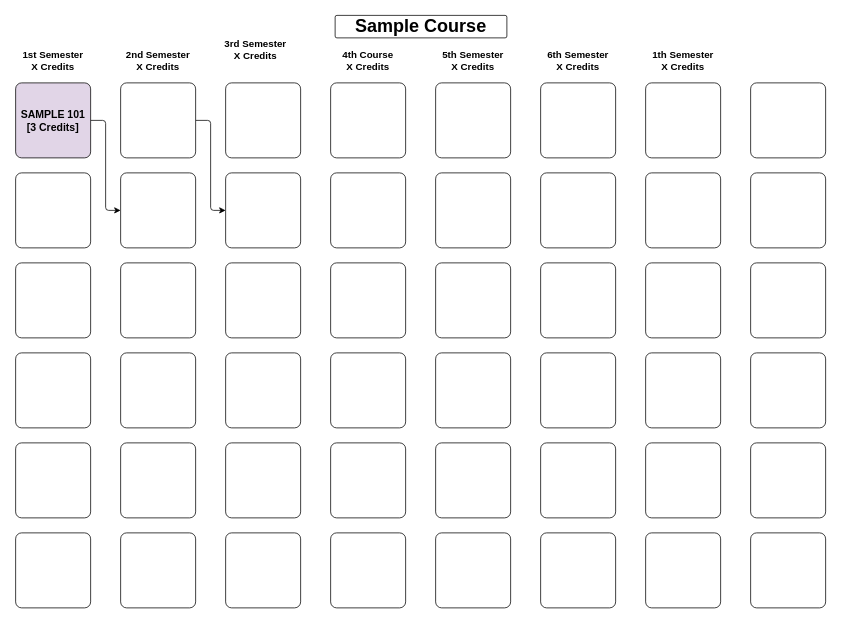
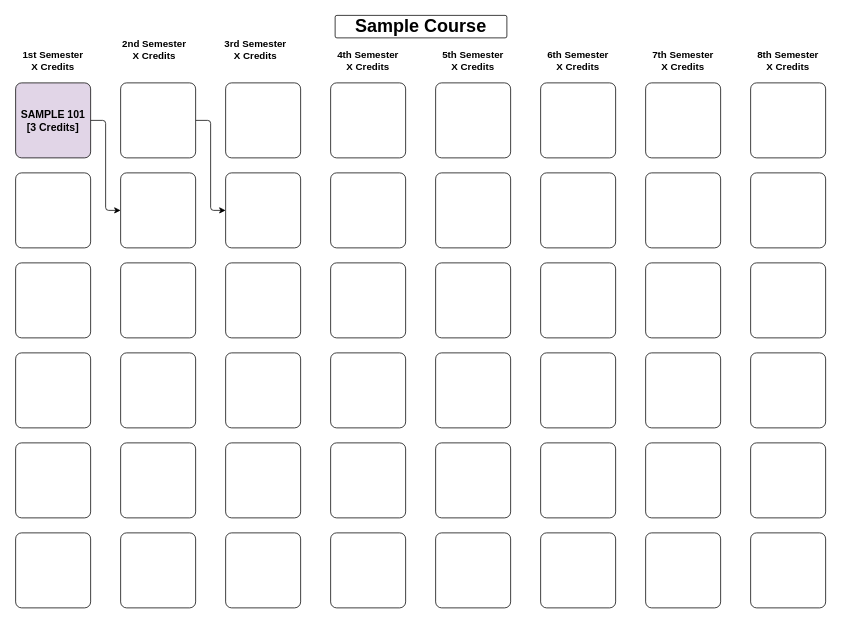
node "2nd SemesterX Credits": moved (158, 60) -> (154, 49)
node "4th CourseX Credits": label "4th CourseX Credits" -> "4th SemesterX Credits"
node "1th SemesterX Credits": label "1th SemesterX Credits" -> "7th SemesterX Credits"
node "8th SemesterX Credits": added
